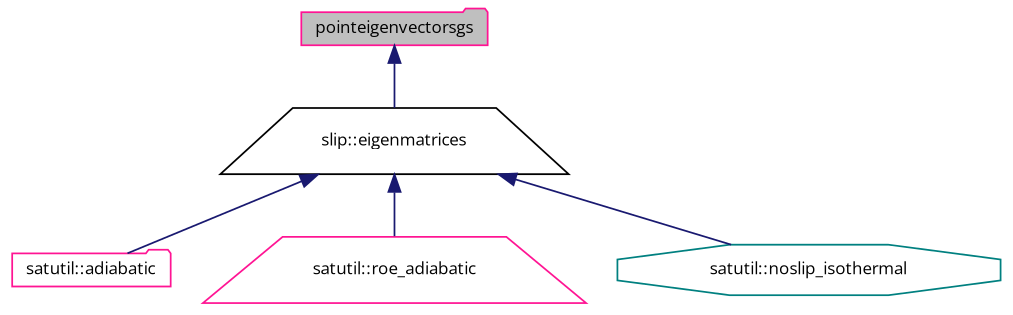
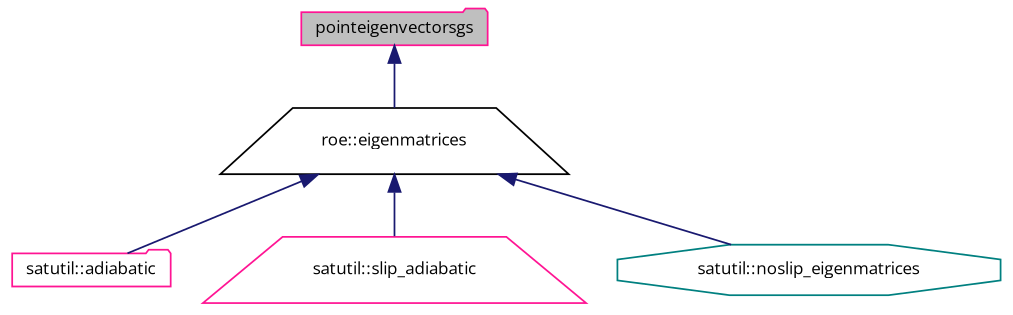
node "slip::eigenmatrices": label "slip::eigenmatrices" -> "roe::eigenmatrices"
node "satutil::roe_adiabatic": label "satutil::roe_adiabatic" -> "satutil::slip_adiabatic"
node "satutil::noslip_isothermal": label "satutil::noslip_isothermal" -> "satutil::noslip_eigenmatrices"
